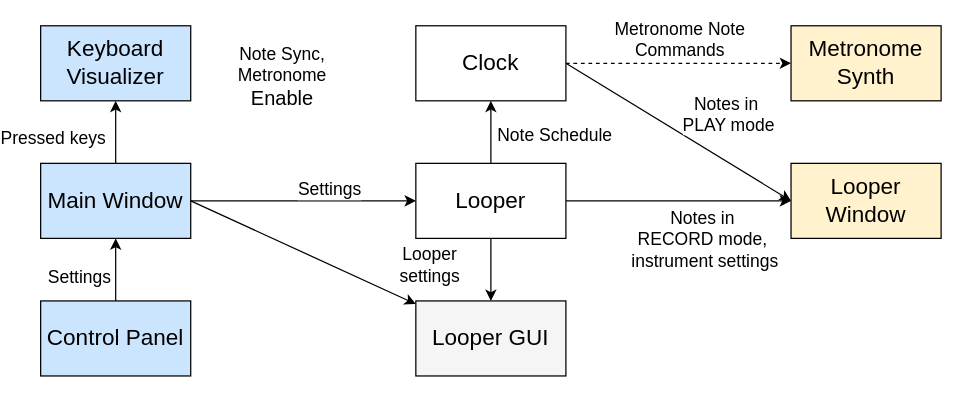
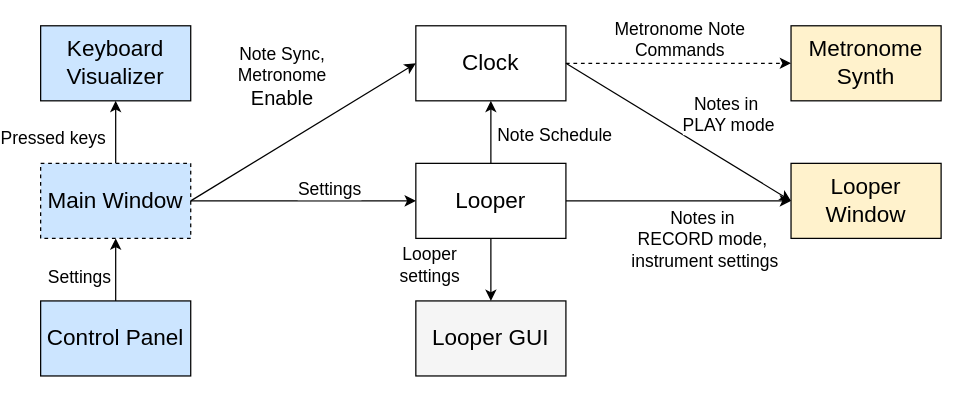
node "Main Window": style solid -> dashed
edge "Main Window" -> "Looper GUI": now "Main Window" -> "Clock"
